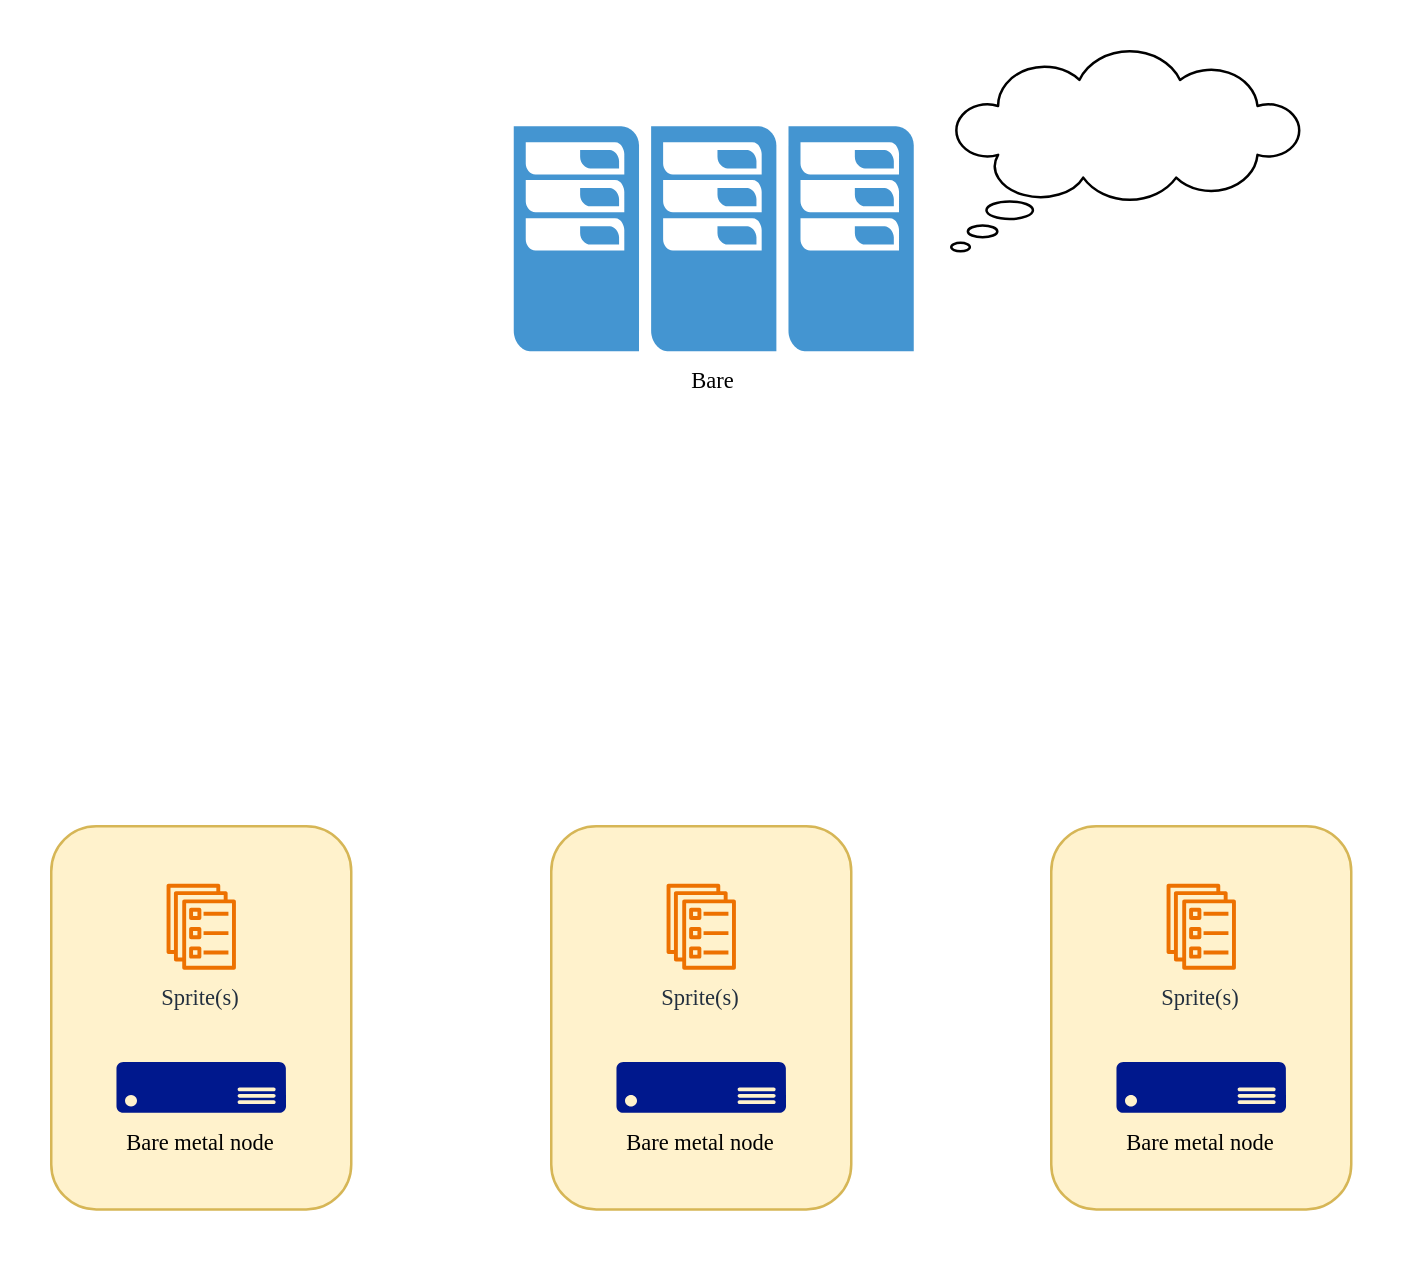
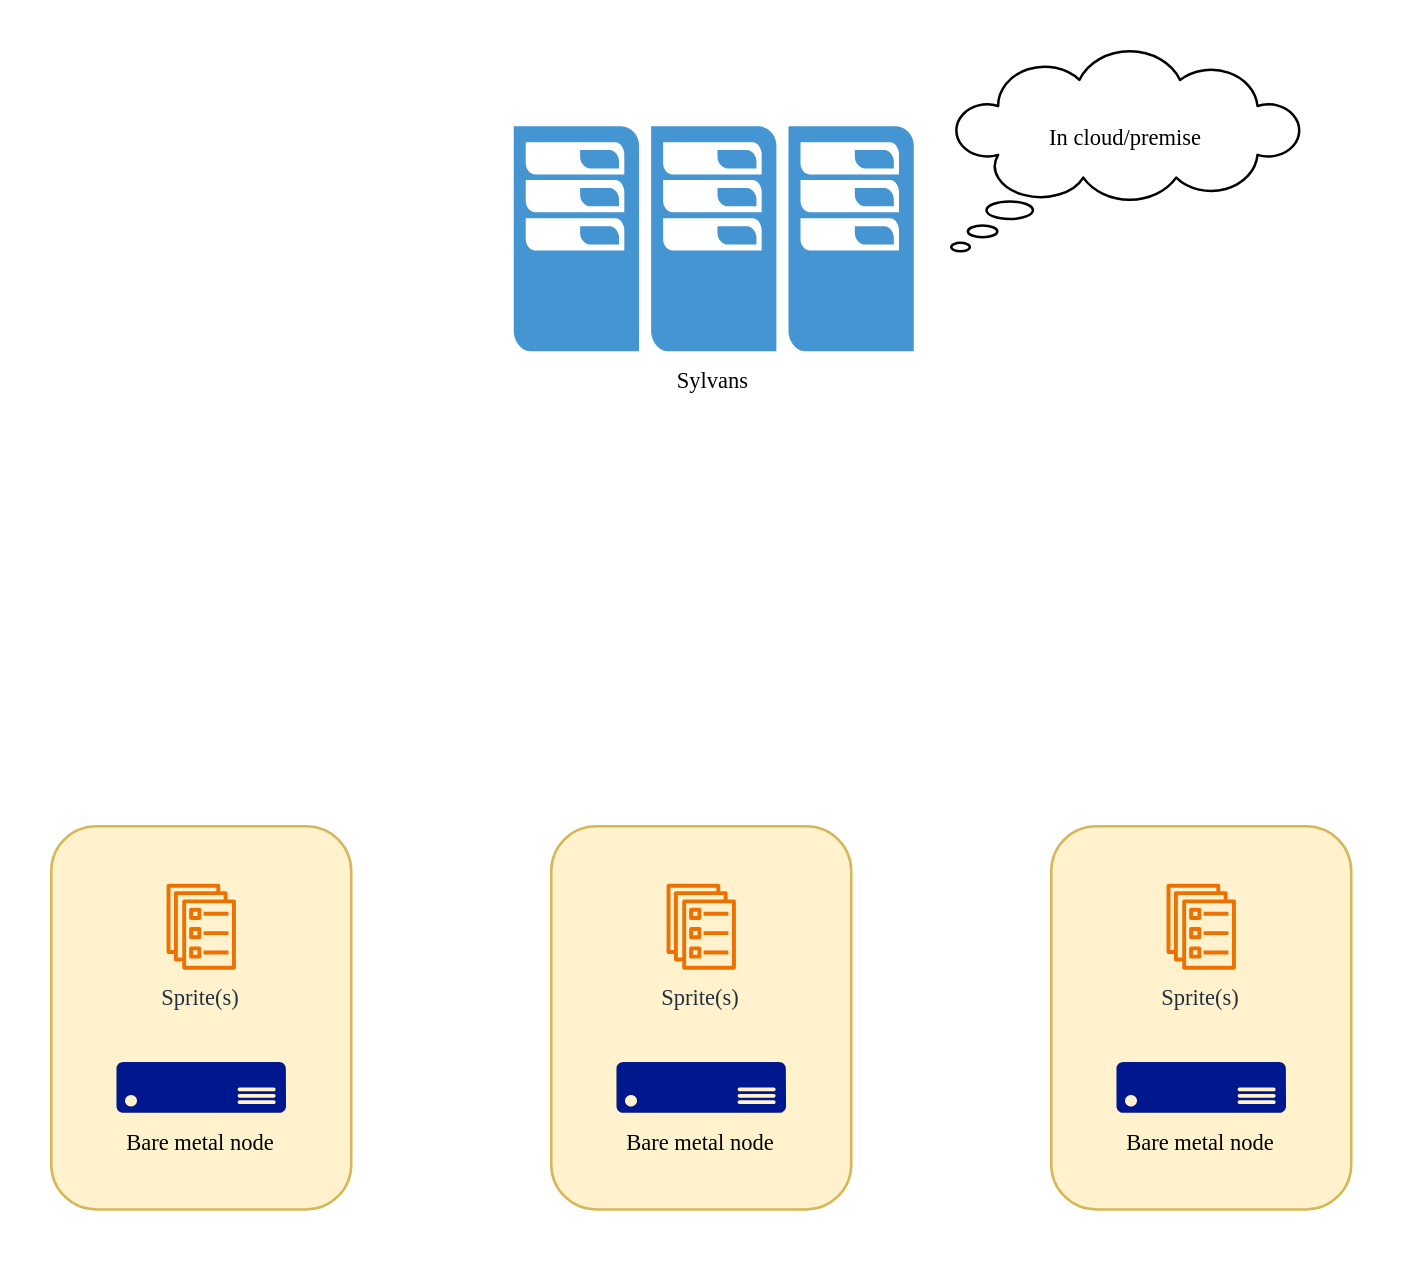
node "In cloud/premise": added
node "Bare": label "Bare" -> "Sylvans"
